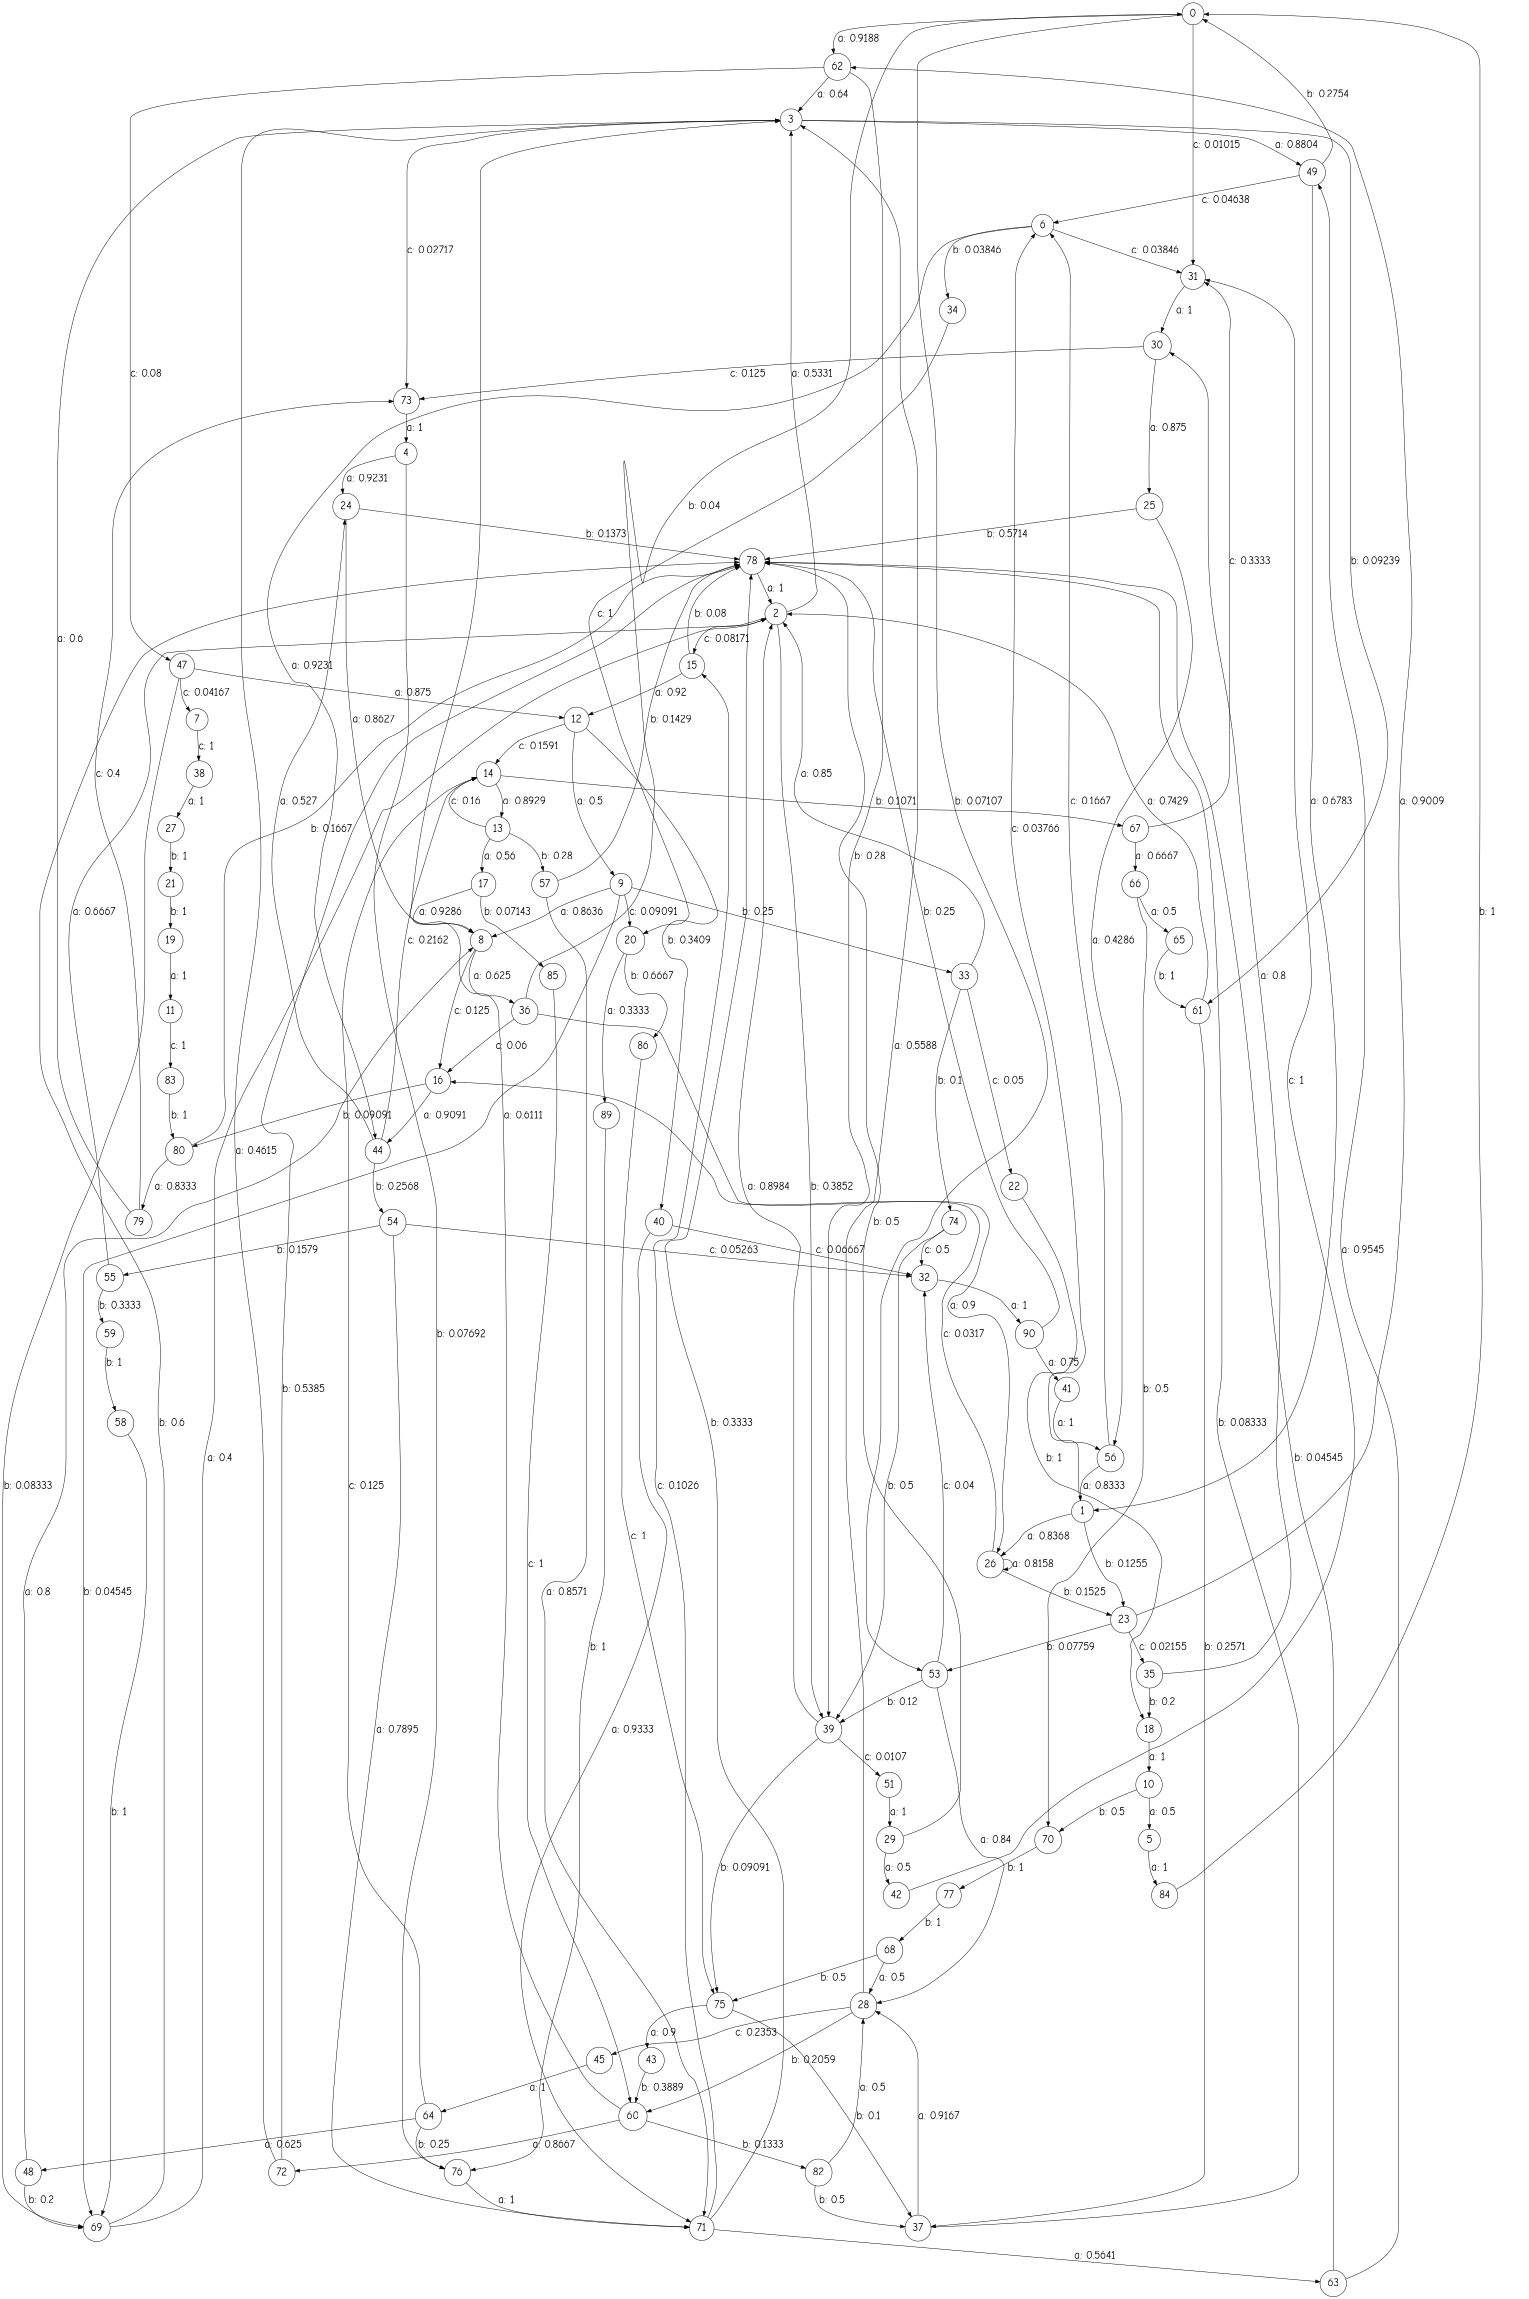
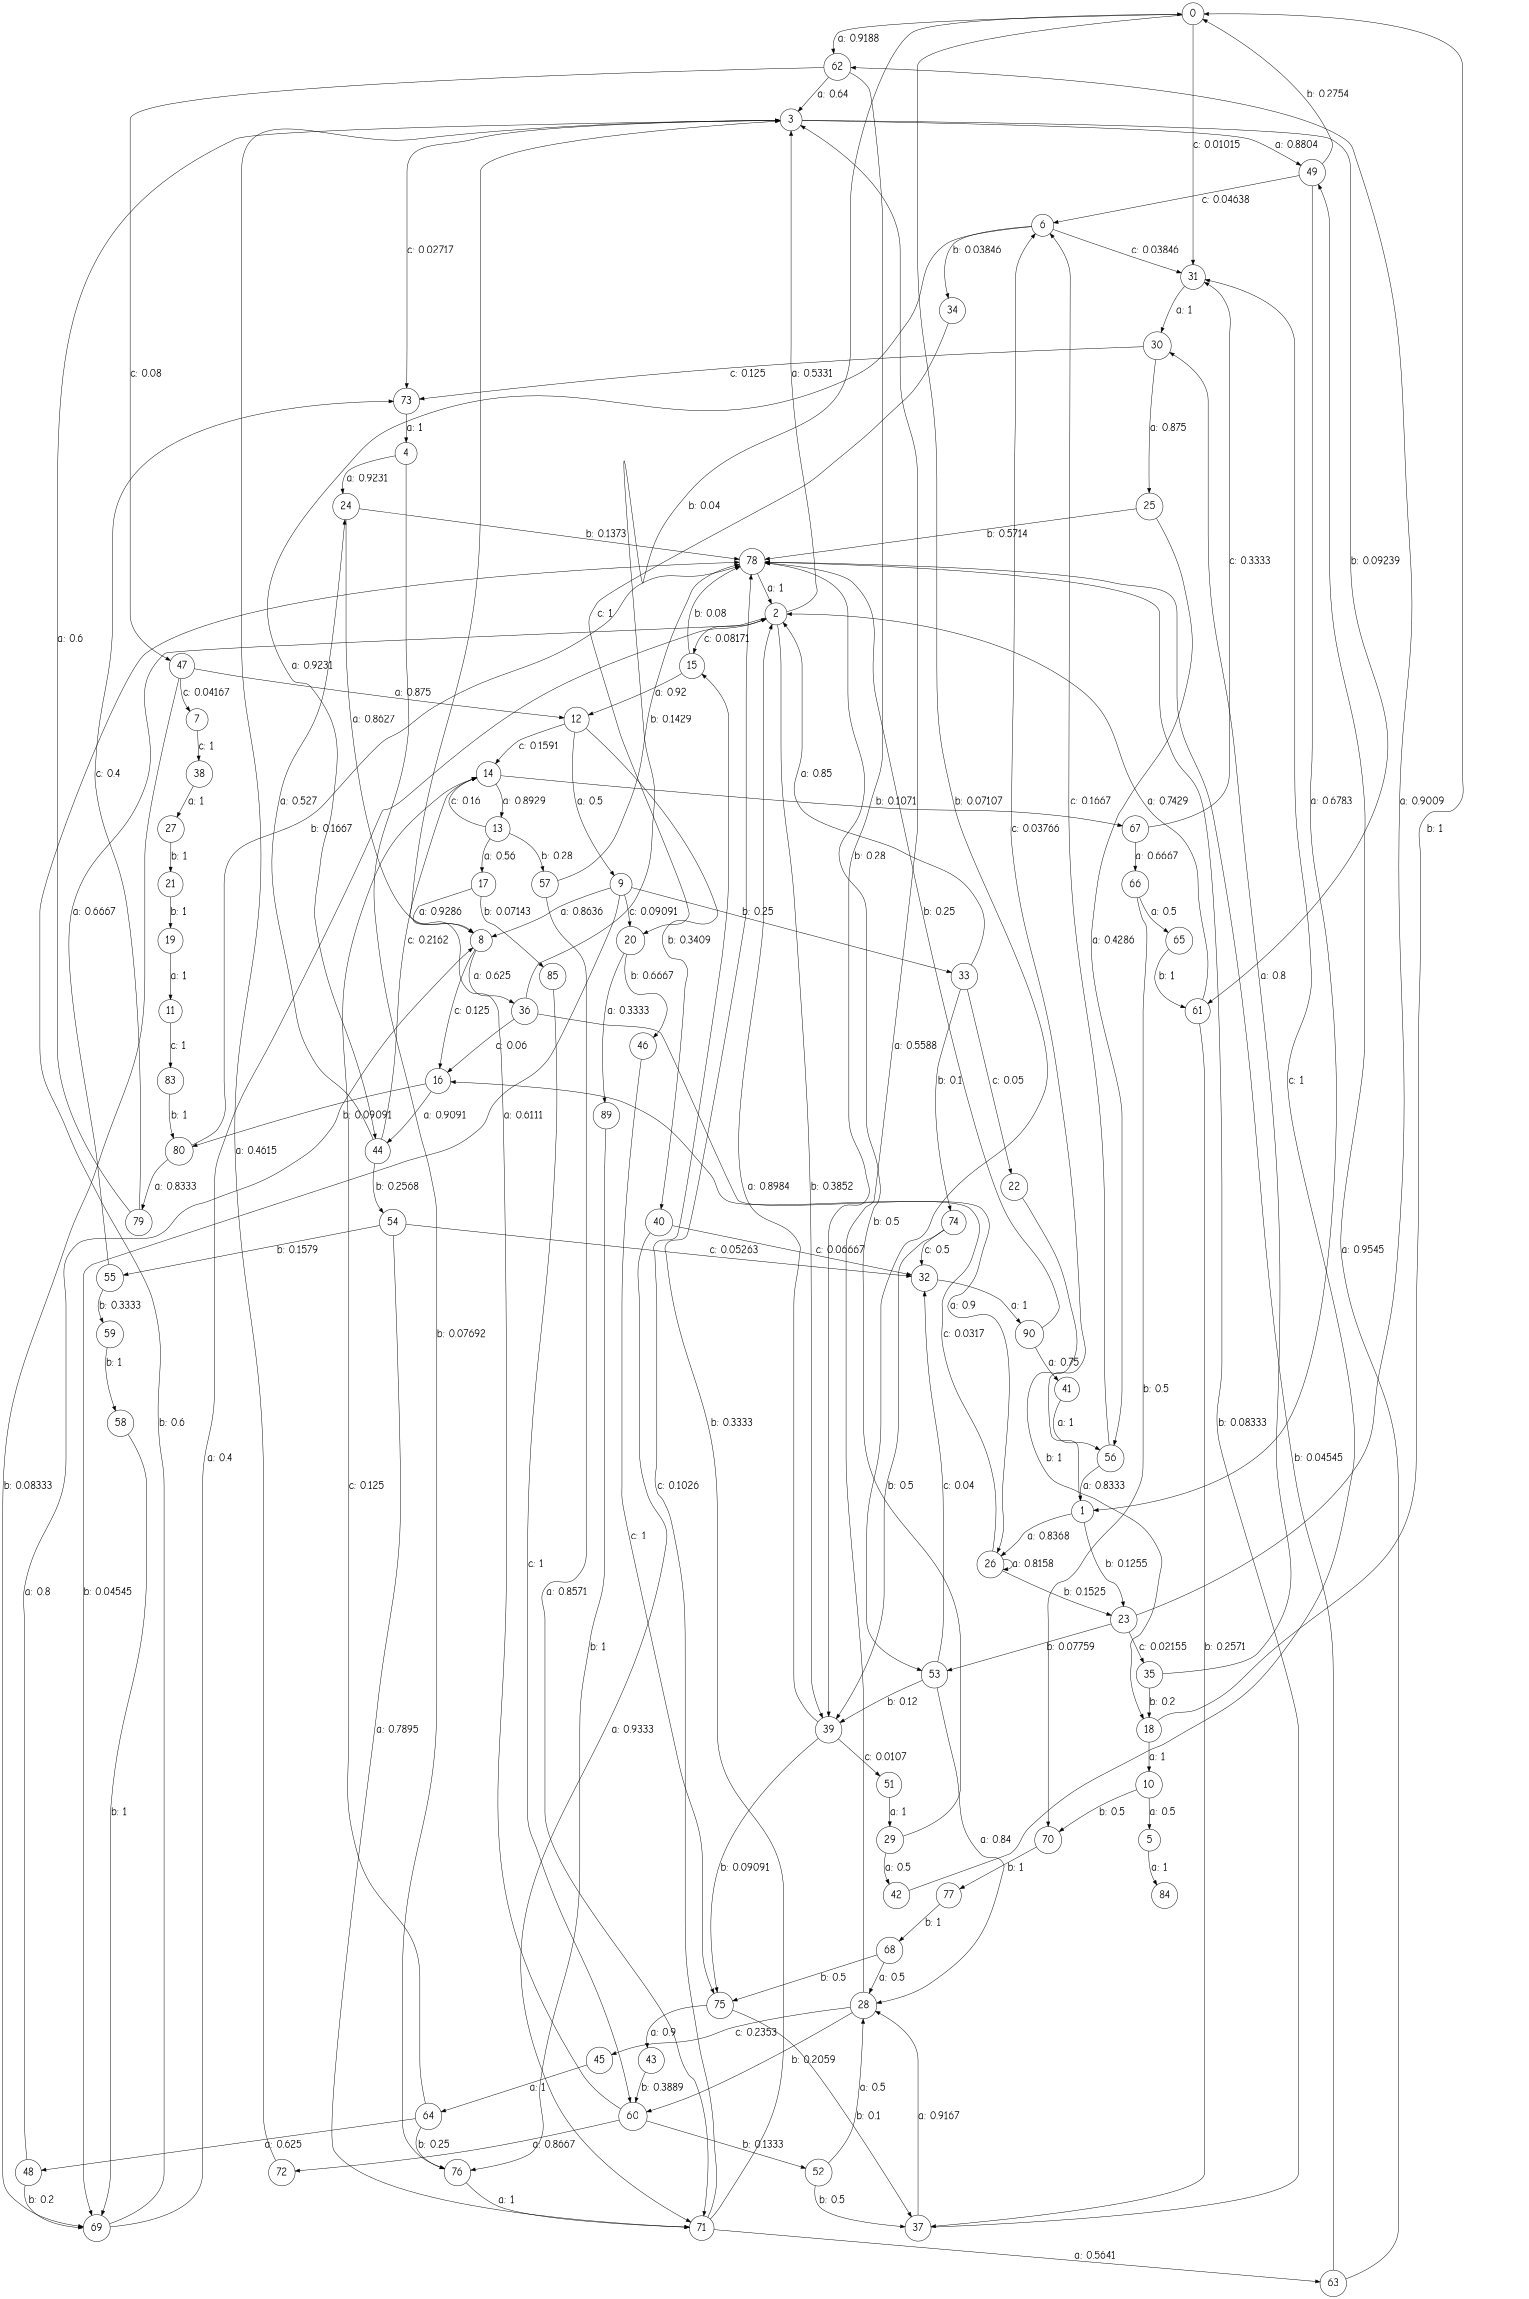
edge "84" -> "0": now "18" -> "0"
node "86": label "86" -> "46"
edge "72" -> "78": removed, label "b: 0.5385"
node "82": label "82" -> "52"
